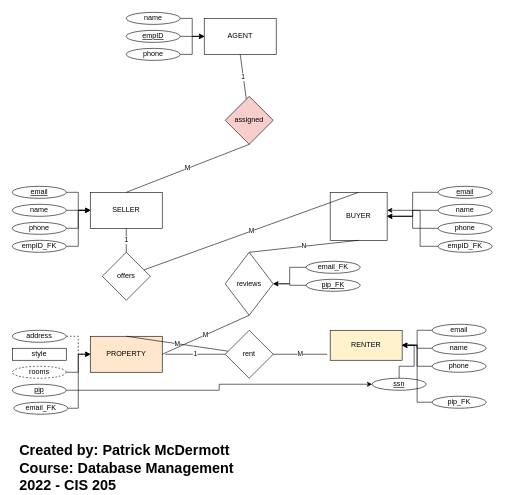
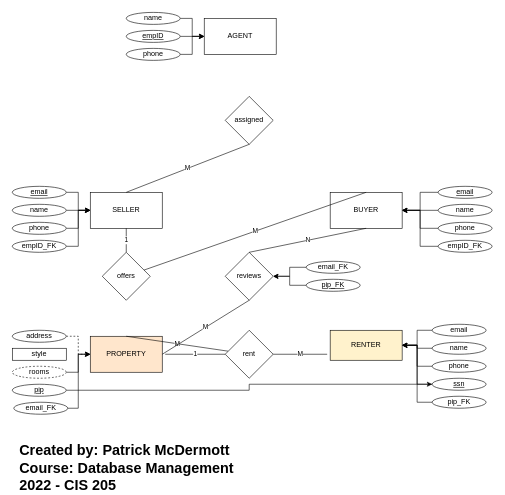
edge "AGENT" -- "assigned": removed, label "1"
node "assigned": fillcolor #f8cecc -> #ffffff
node "BUYER": size 57x48 -> 72x36
node "reviews": size 48x63 -> 48x48
node "ssn": moved (399, 384) -> (459, 384)
